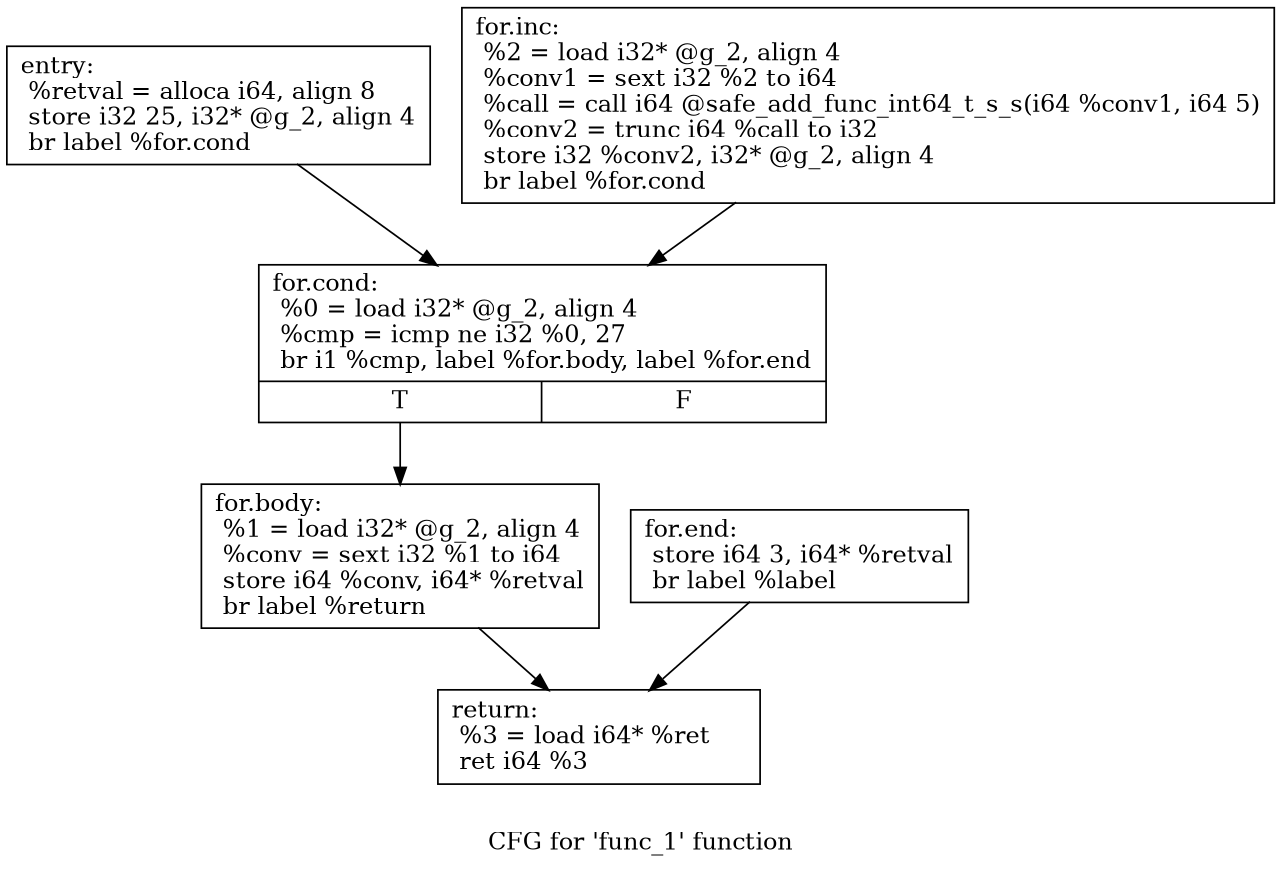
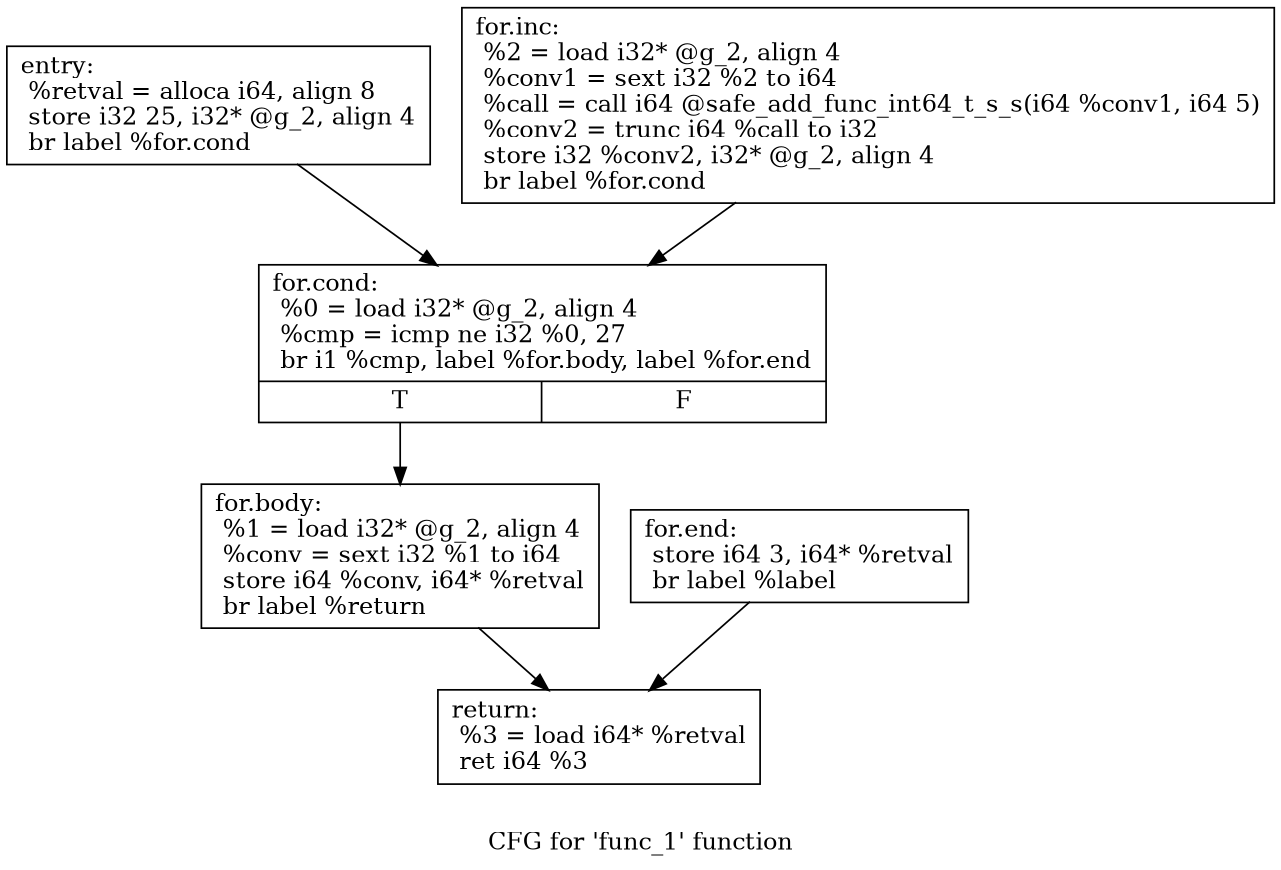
node "return:": text "%3 = load i64* %ret" -> "%3 = load i64* %retval"
